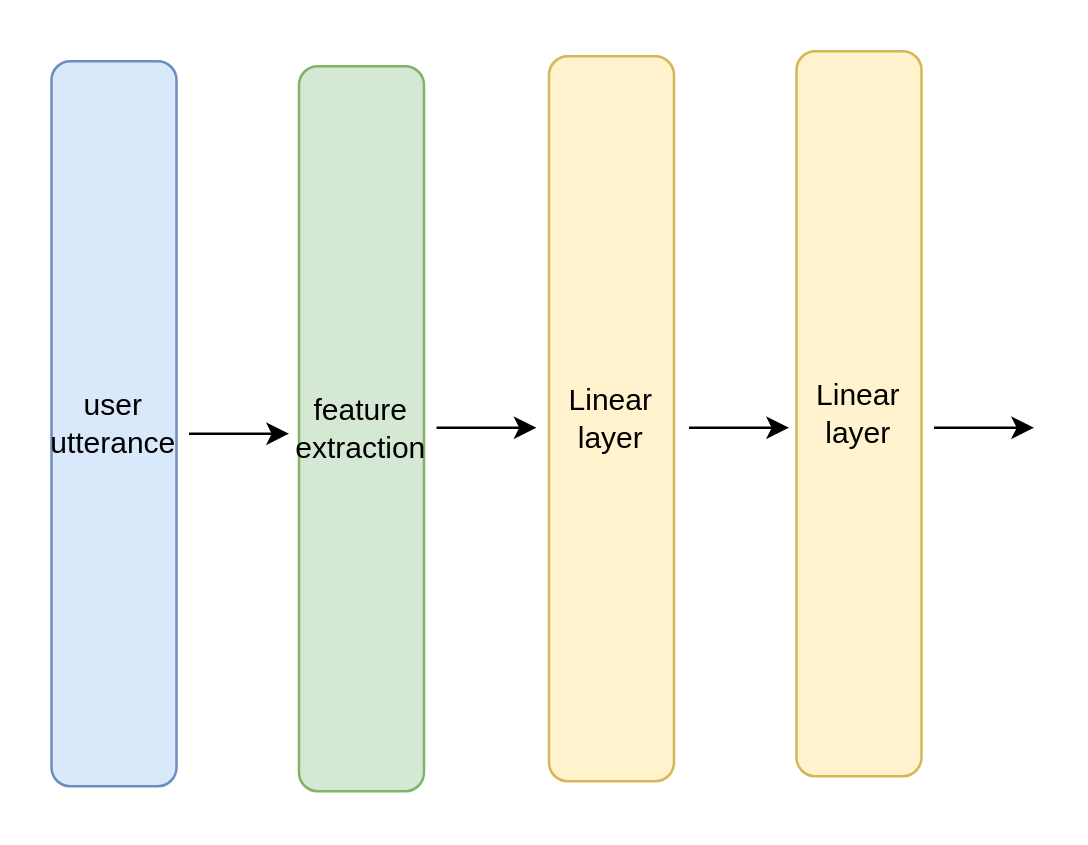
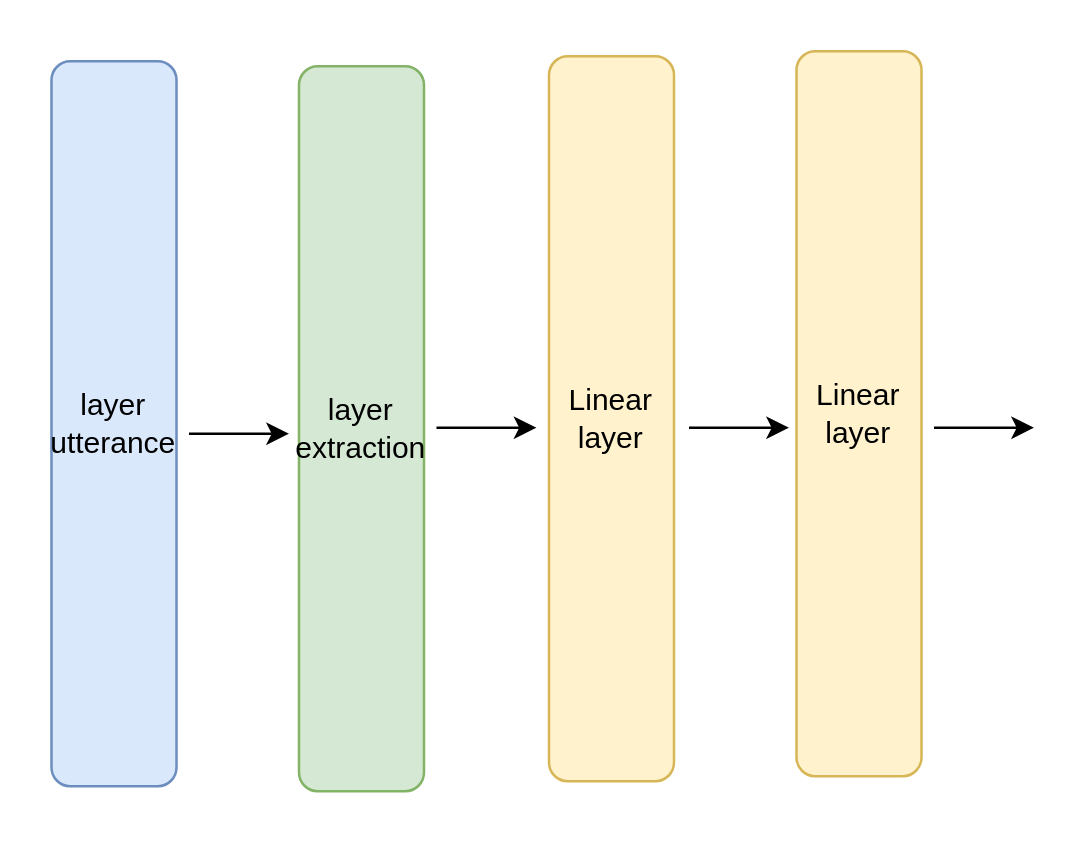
node "user utterance": label "user utterance" -> "layer utterance"
node "feature extraction": label "feature extraction" -> "layer extraction"
